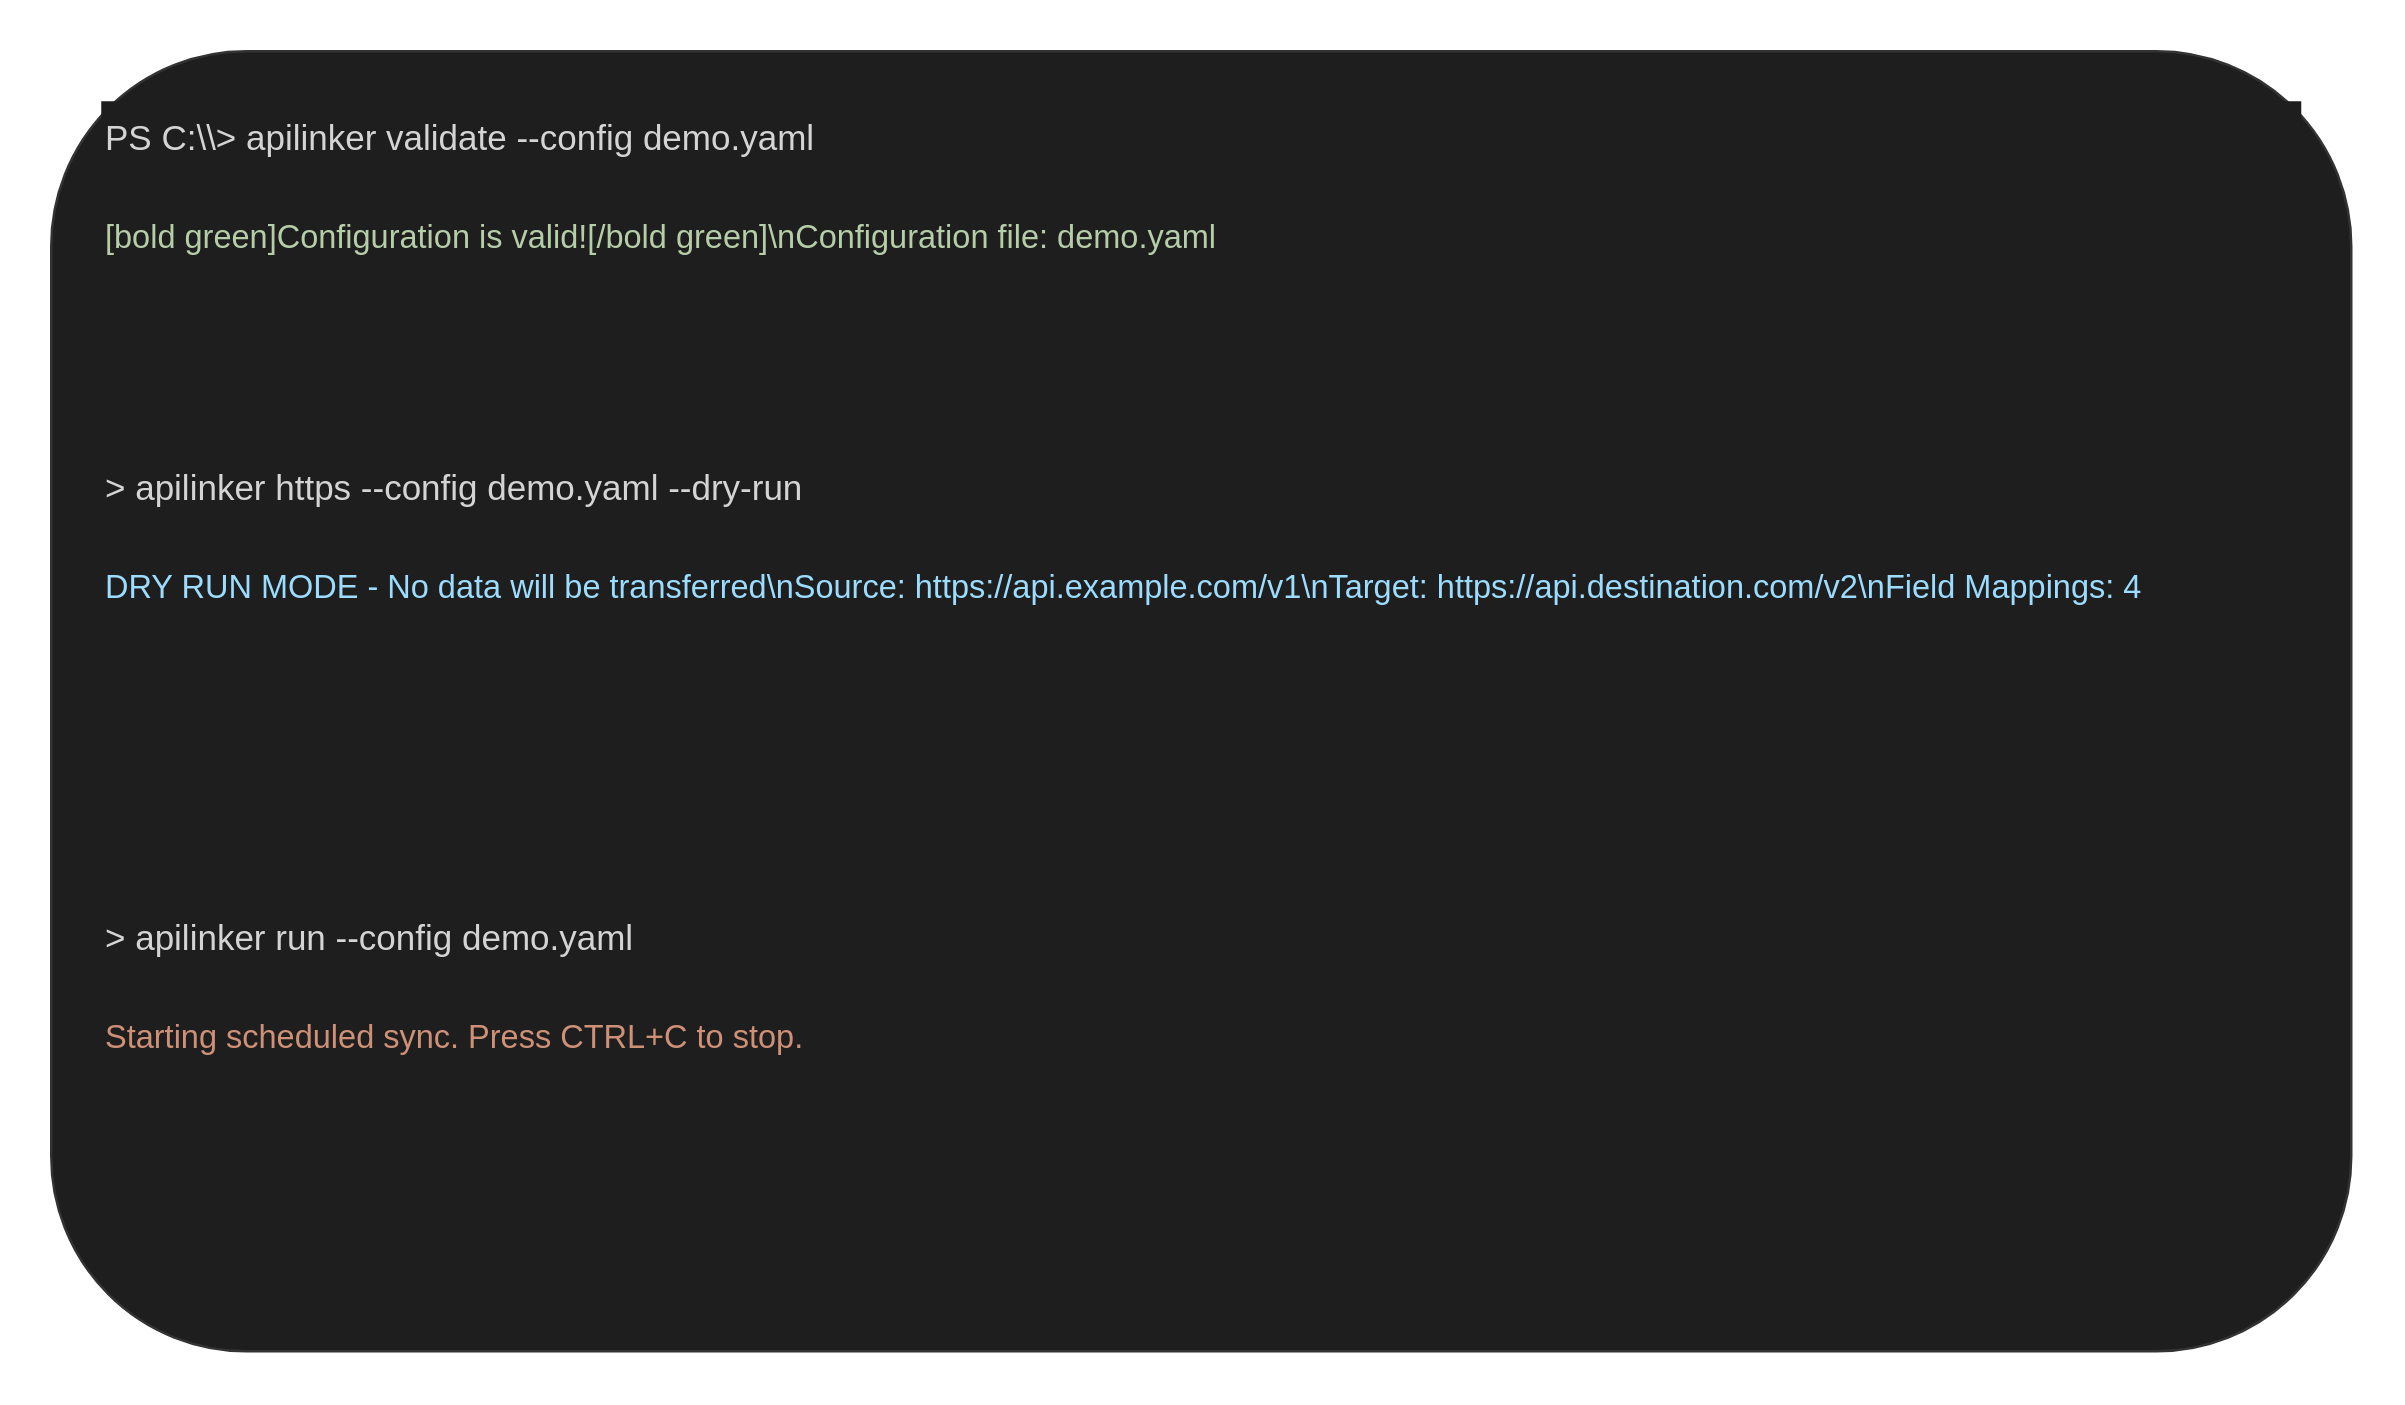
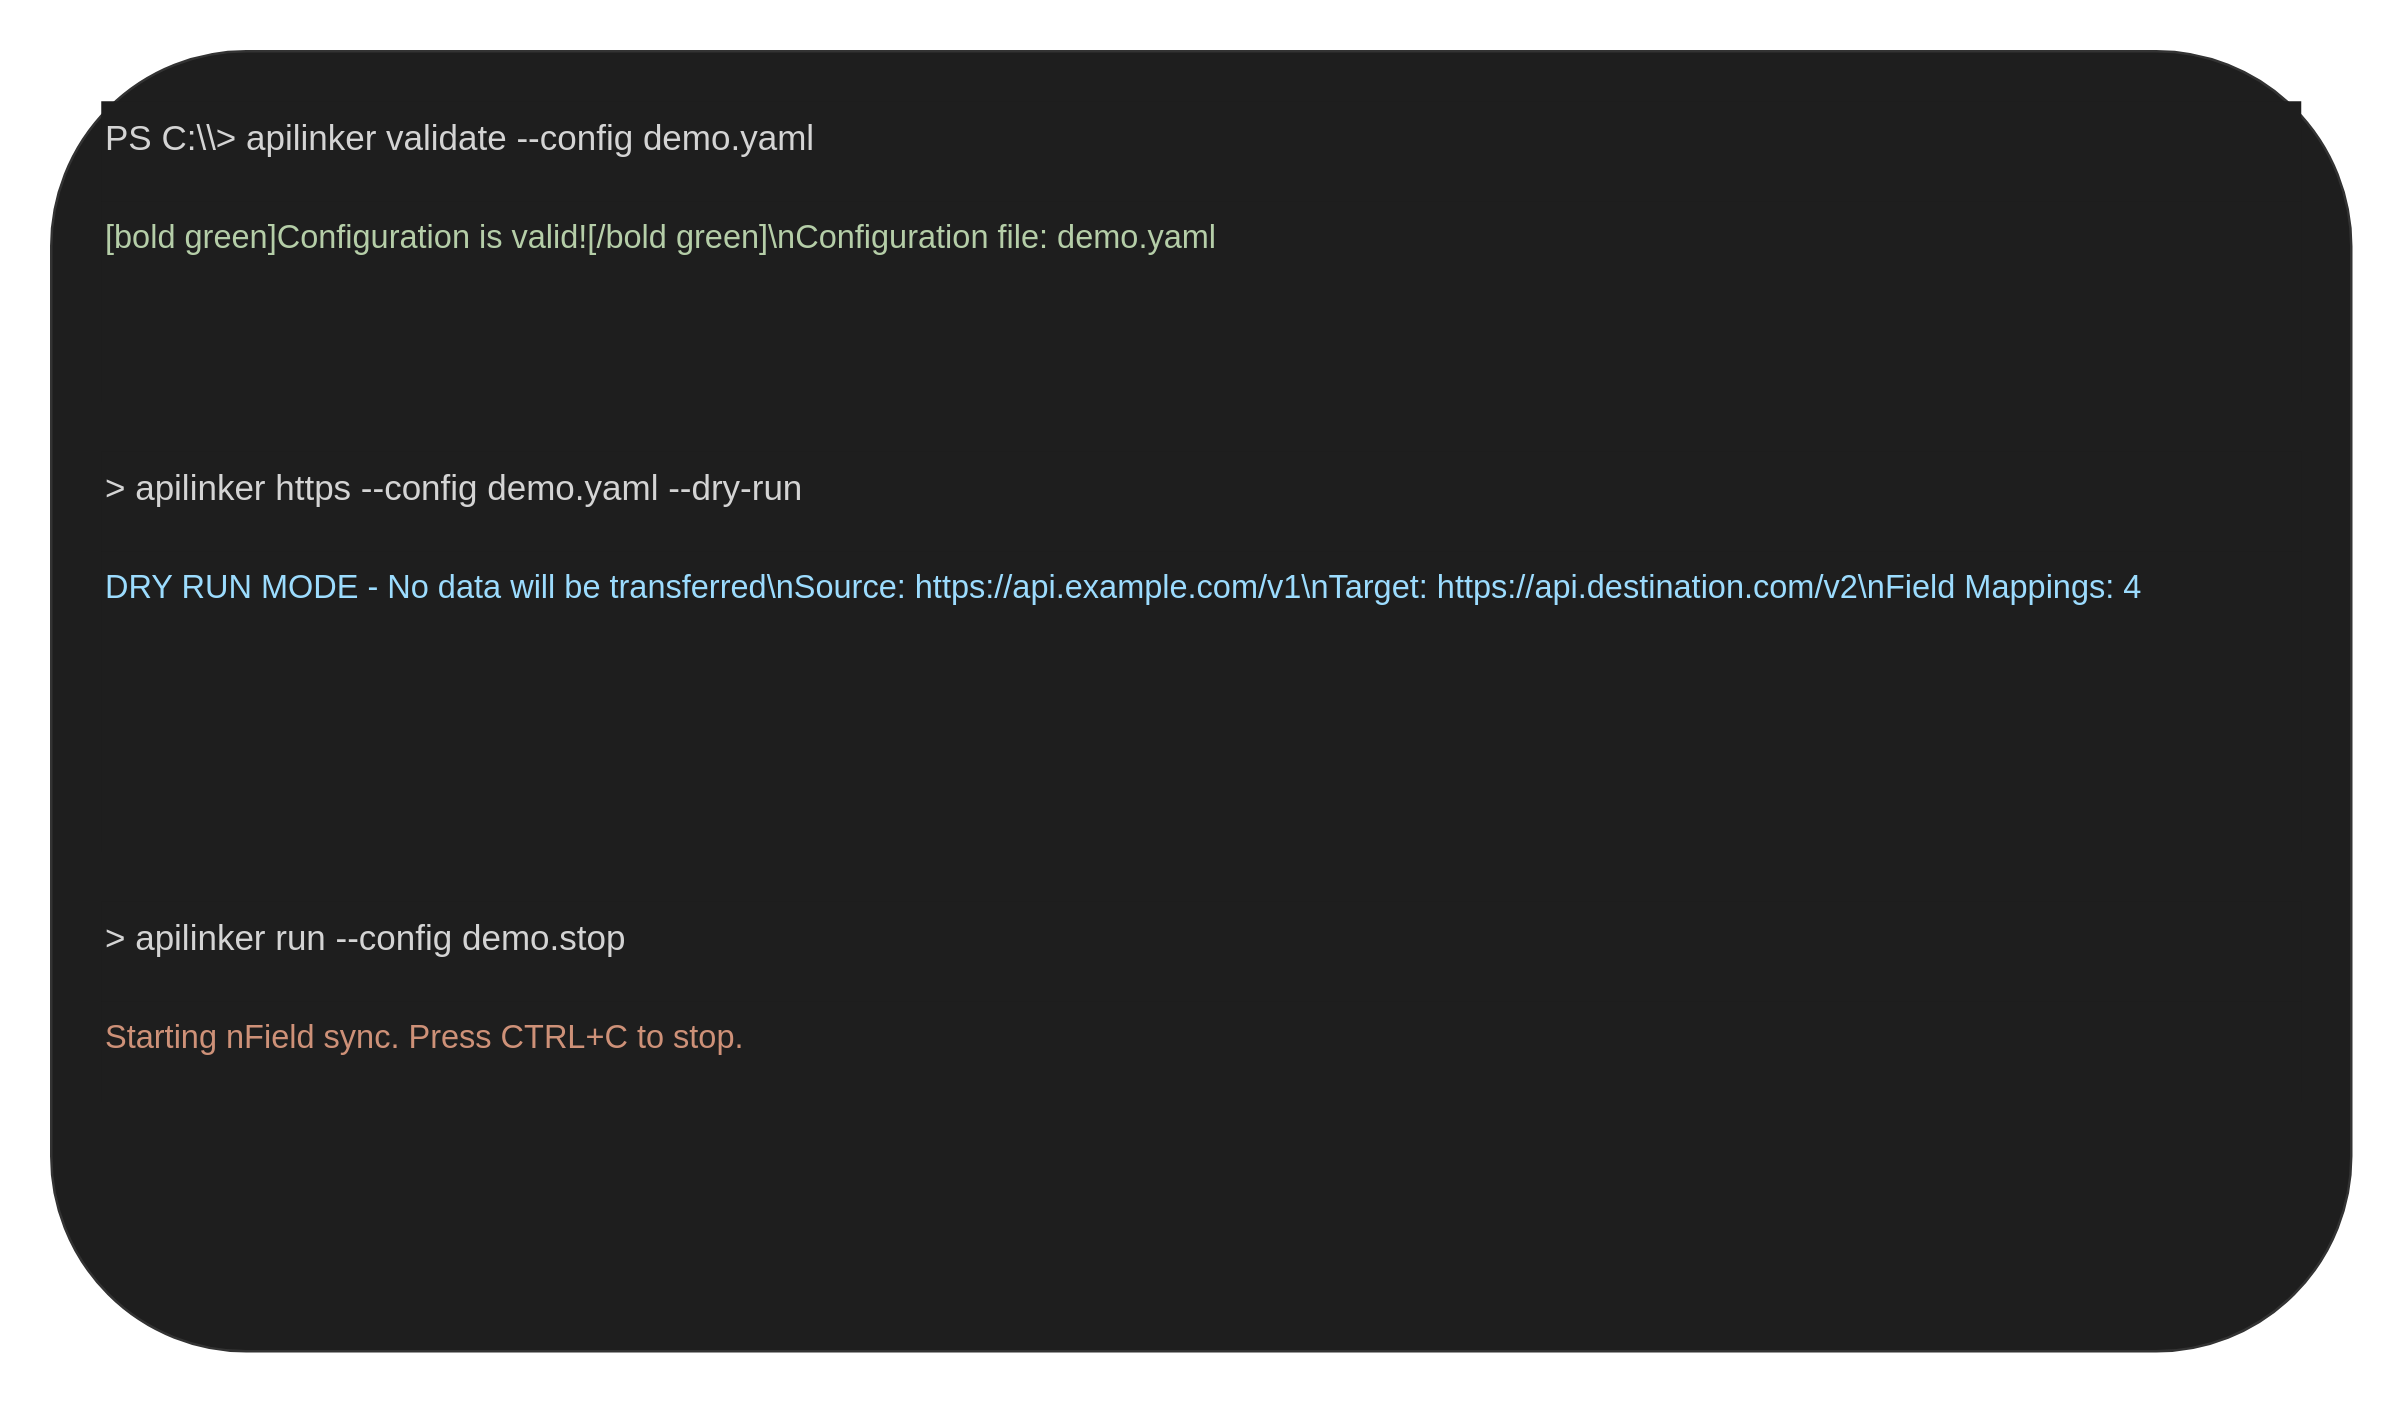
node "> apilinker run --config demo.yaml": label "> apilinker run --config demo.yaml" -> "> apilinker run --config demo.stop"
node "Starting scheduled sync. Press CTRL+C to stop.": label "Starting scheduled sync. Press CTRL+C to stop." -> "Starting nField sync. Press CTRL+C to stop."
